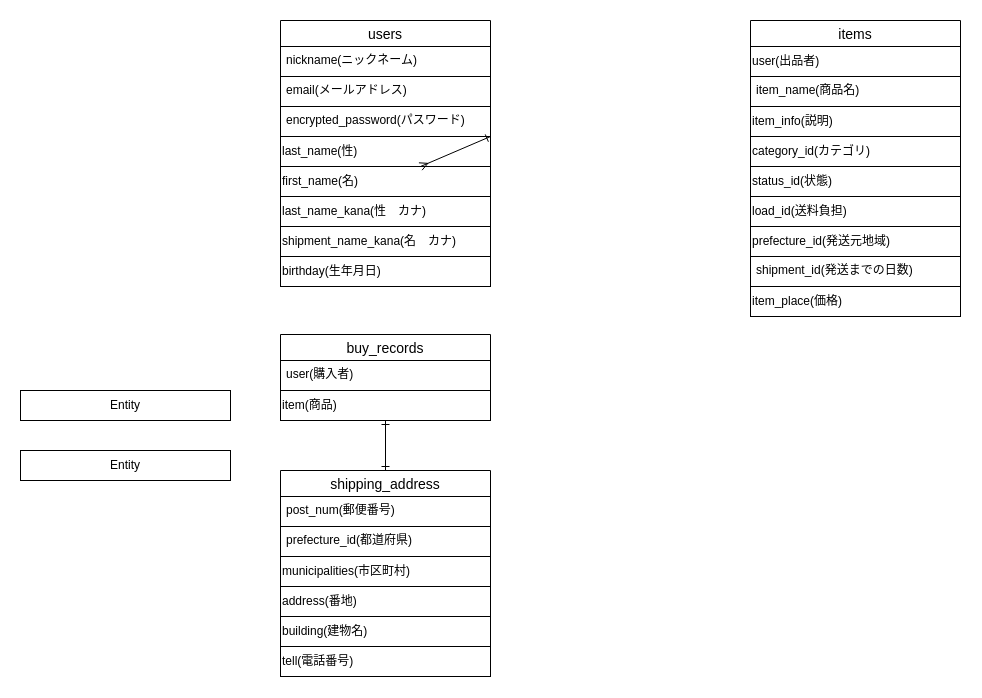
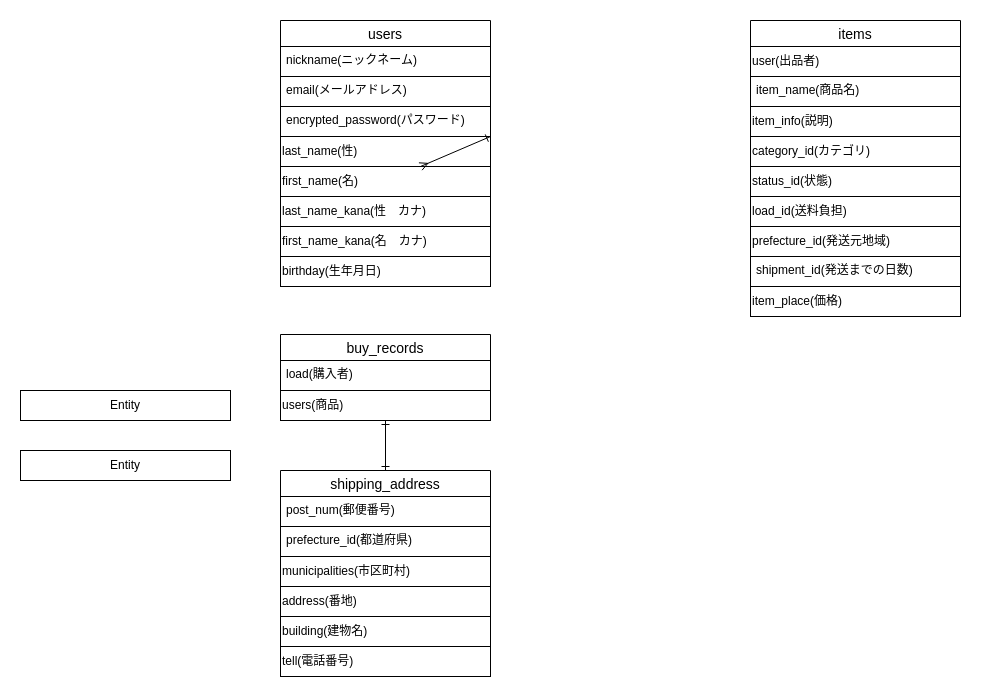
node "shipment_name_kana(名 カナ)": label "shipment_name_kana(名 カナ)" -> "first_name_kana(名 カナ)"
node "user(購入者)": label "user(購入者)" -> "load(購入者)"
node "item(商品)": label "item(商品)" -> "users(商品)"
